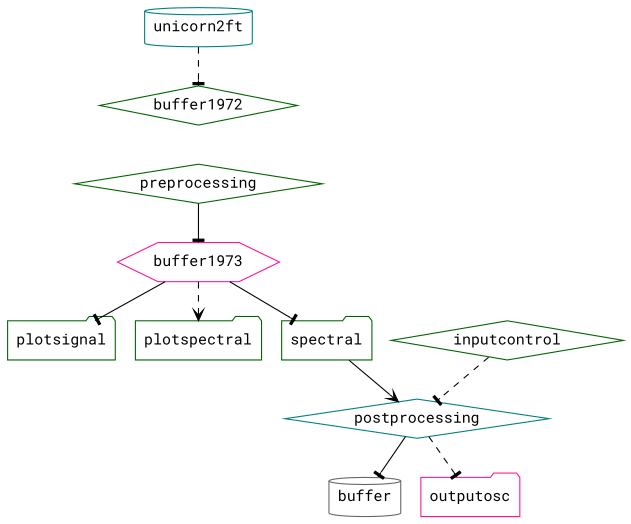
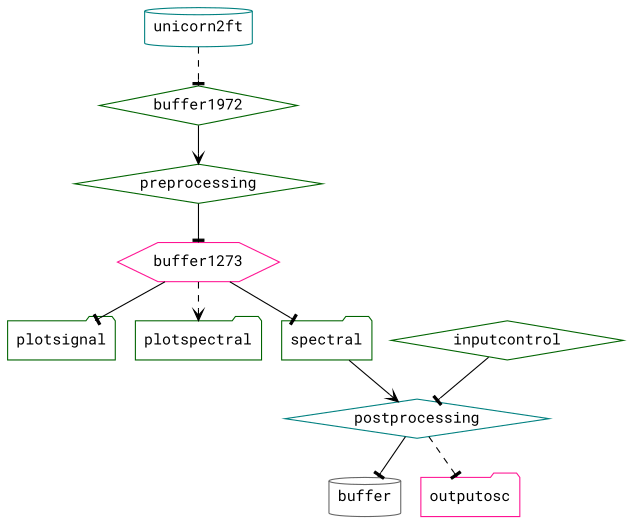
edge "buffer1972" -> "preprocessing": added
node "buffer1973": label "buffer1973" -> "buffer1273"
edge "inputcontrol" -> "postprocessing": style dashed -> solid
